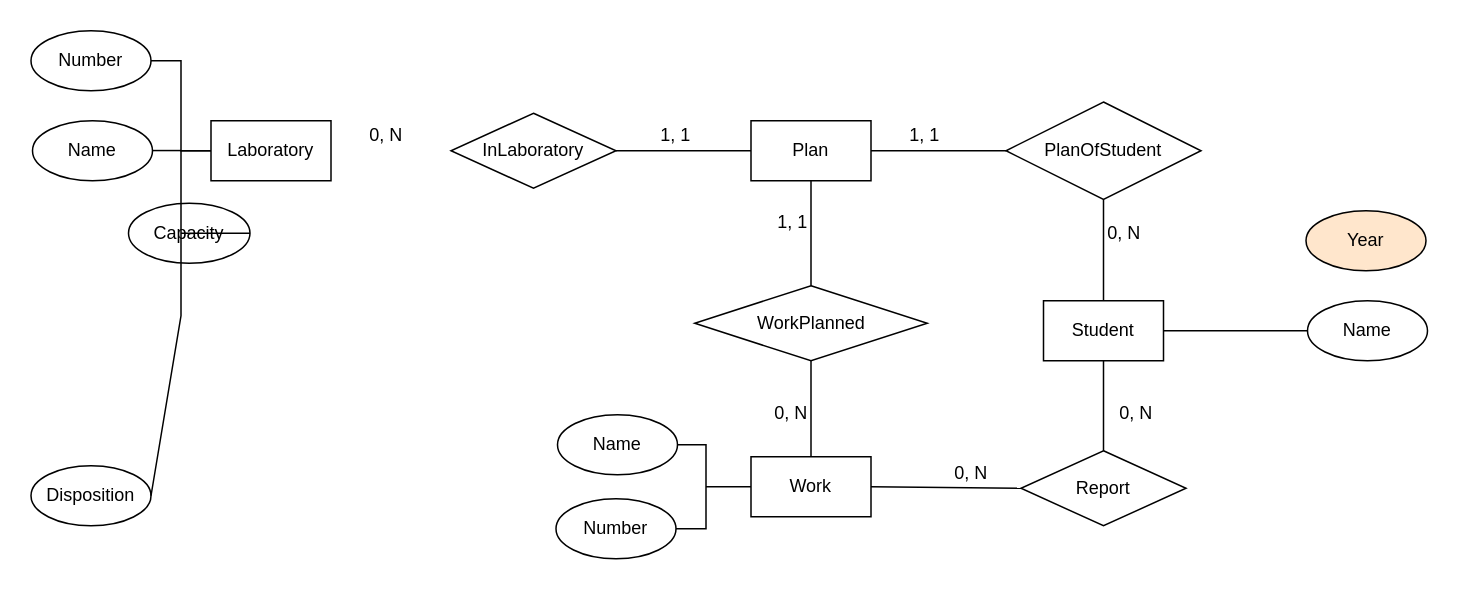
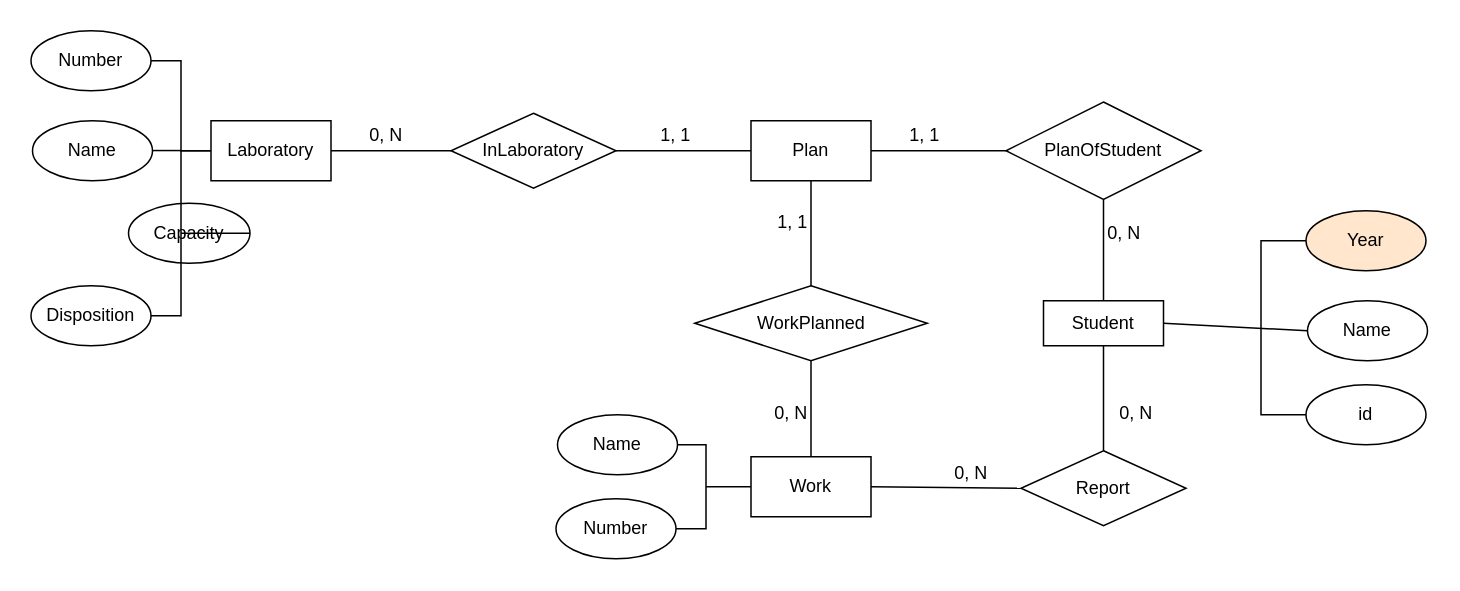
edge "Laboratory" -- "InLaboratory": added
edge "Year" -- "id": added
node "Student": size 120x60 -> 120x45
node "id": added
node "Disposition": moved (91, 496) -> (91, 316)
